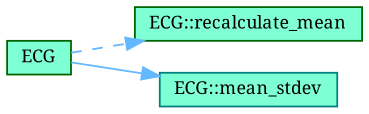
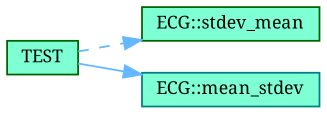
node "ECG::recalculate_mean": label "ECG::recalculate_mean" -> "ECG::stdev_mean"
node "ECG": label "ECG" -> "TEST"
